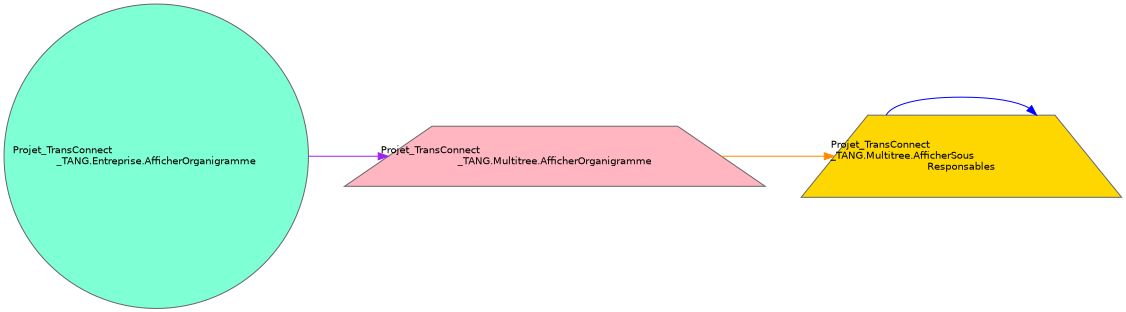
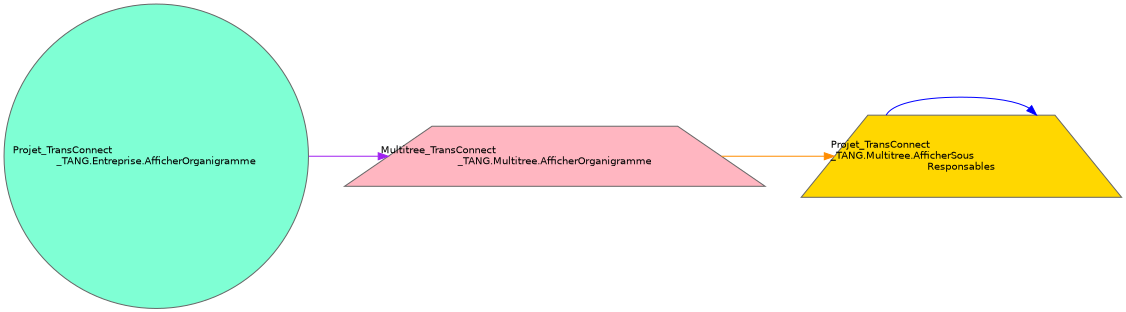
node "Projet_TransConnect _TANG.Multitree.AfficherOrganigramme": label "Projet_TransConnect _TANG.Multitree.AfficherOrganigramme" -> "Multitree_TransConnect _TANG.Multitree.AfficherOrganigramme"
